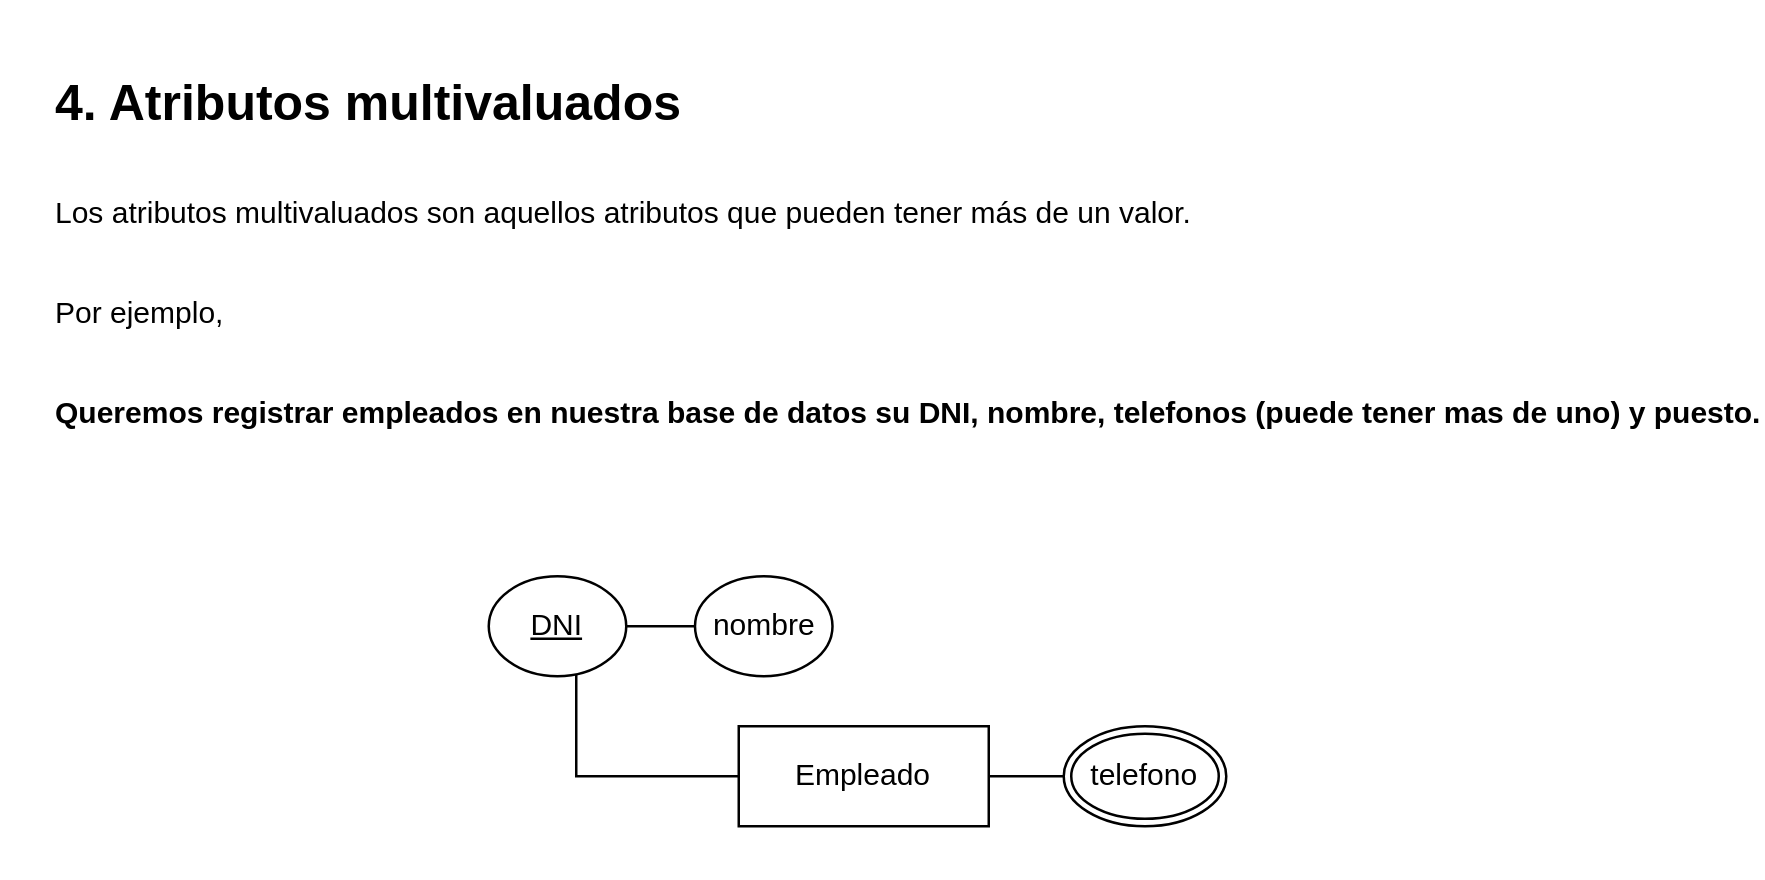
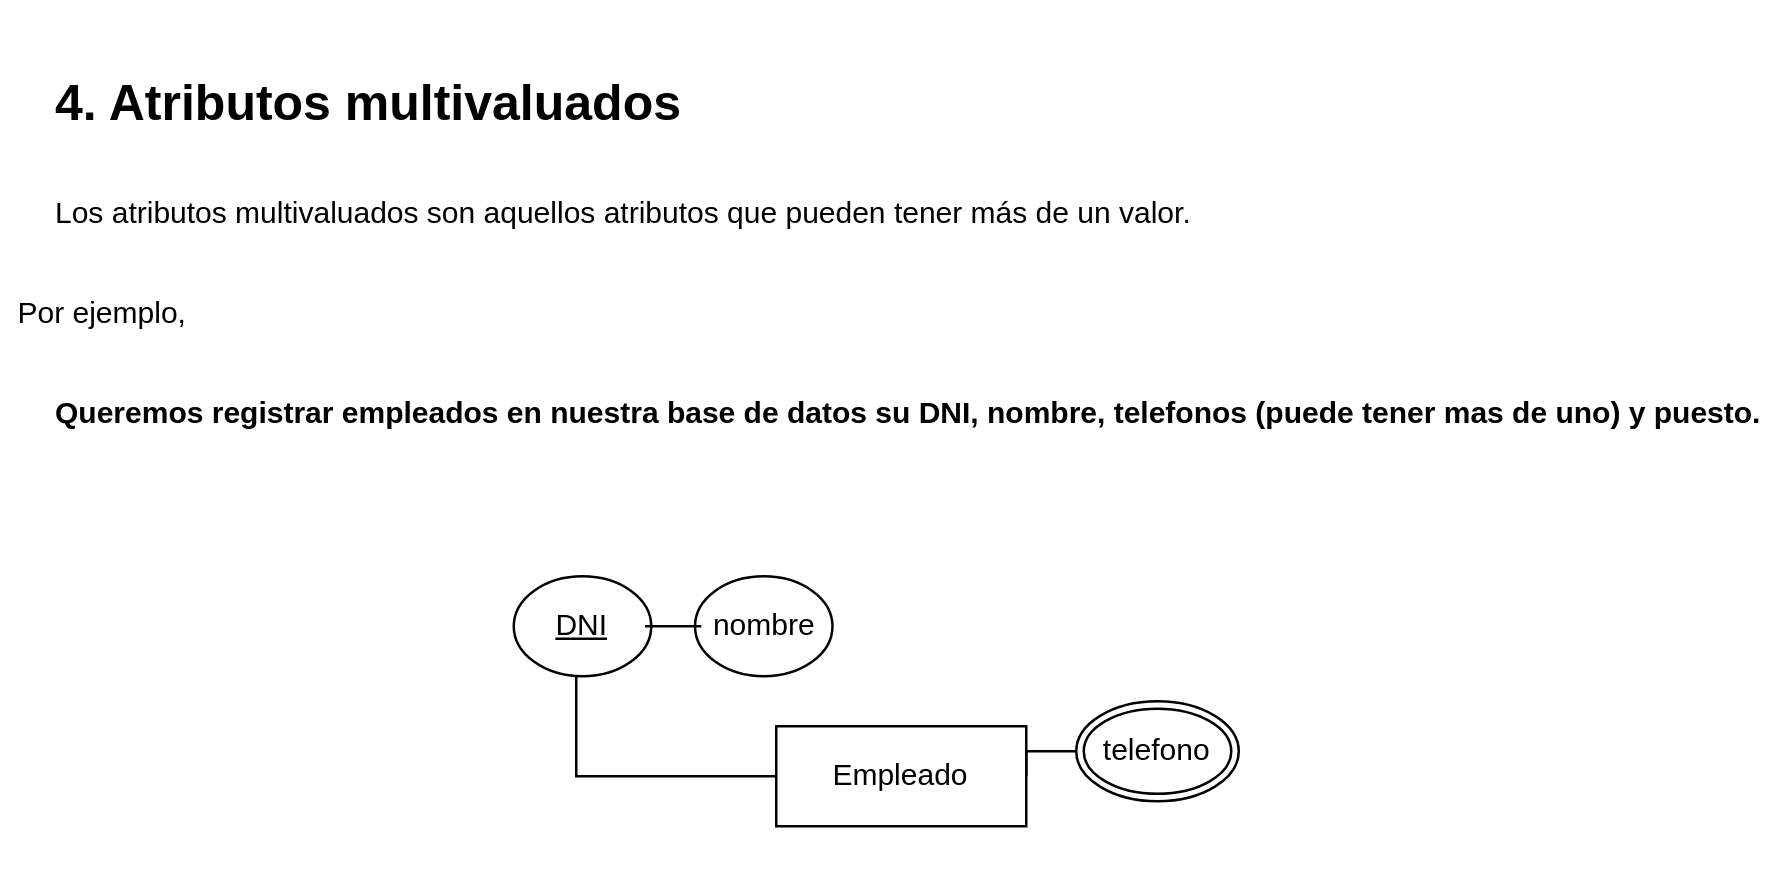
node "Por ejemplo,": moved (164, 314) -> (126, 314)
node "DNI": moved (558, 626) -> (583, 626)
node "Empleado": moved (864, 776) -> (901, 776)
node "telefono": moved (1145, 776) -> (1158, 751)
